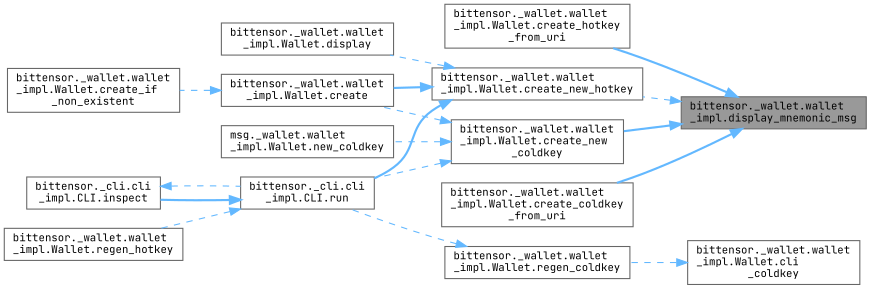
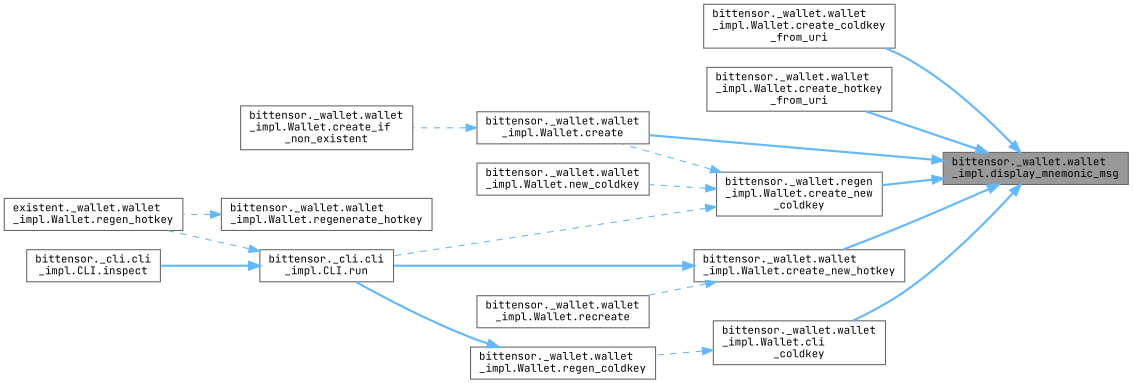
node "bittensor._wallet.wallet _impl.Wallet.display": label "bittensor._wallet.wallet _impl.Wallet.display" -> "bittensor._wallet.wallet _impl.Wallet.recreate"
edge "bittensor._wallet.wallet _impl.Wallet.create" -> "bittensor._wallet.wallet _impl.Wallet.create_new_hotkey": now "bittensor._wallet.wallet _impl.Wallet.create" -> "bittensor._wallet.wallet _impl.display_mnemonic_msg"
edge "bittensor._wallet.wallet _impl.Wallet.create_new_hotkey" -> "bittensor._wallet.wallet _impl.display_mnemonic_msg": style dashed -> bold
node "msg._wallet.wallet _impl.Wallet.new_coldkey": label "msg._wallet.wallet _impl.Wallet.new_coldkey" -> "bittensor._wallet.wallet _impl.Wallet.new_coldkey"
node "bittensor._wallet.wallet _impl.Wallet.create_new _coldkey": label "bittensor._wallet.wallet _impl.Wallet.create_new _coldkey" -> "bittensor._wallet.regen _impl.Wallet.create_new _coldkey"
edge "bittensor._cli.cli _impl.CLI.run" -> "bittensor._cli.cli _impl.CLI.inspect": removed
node "bittensor._wallet.wallet _impl.Wallet.regenerate_hotkey": added
edge "bittensor._cli.cli _impl.CLI.run" -> "bittensor._wallet.wallet _impl.Wallet.regen_coldkey": style dashed -> bold
node "bittensor._wallet.wallet _impl.Wallet.regen_hotkey": label "bittensor._wallet.wallet _impl.Wallet.regen_hotkey" -> "existent._wallet.wallet _impl.Wallet.regen_hotkey"
edge "bittensor._wallet.wallet _impl.Wallet.cli _coldkey" -> "bittensor._wallet.wallet _impl.display_mnemonic_msg": added
